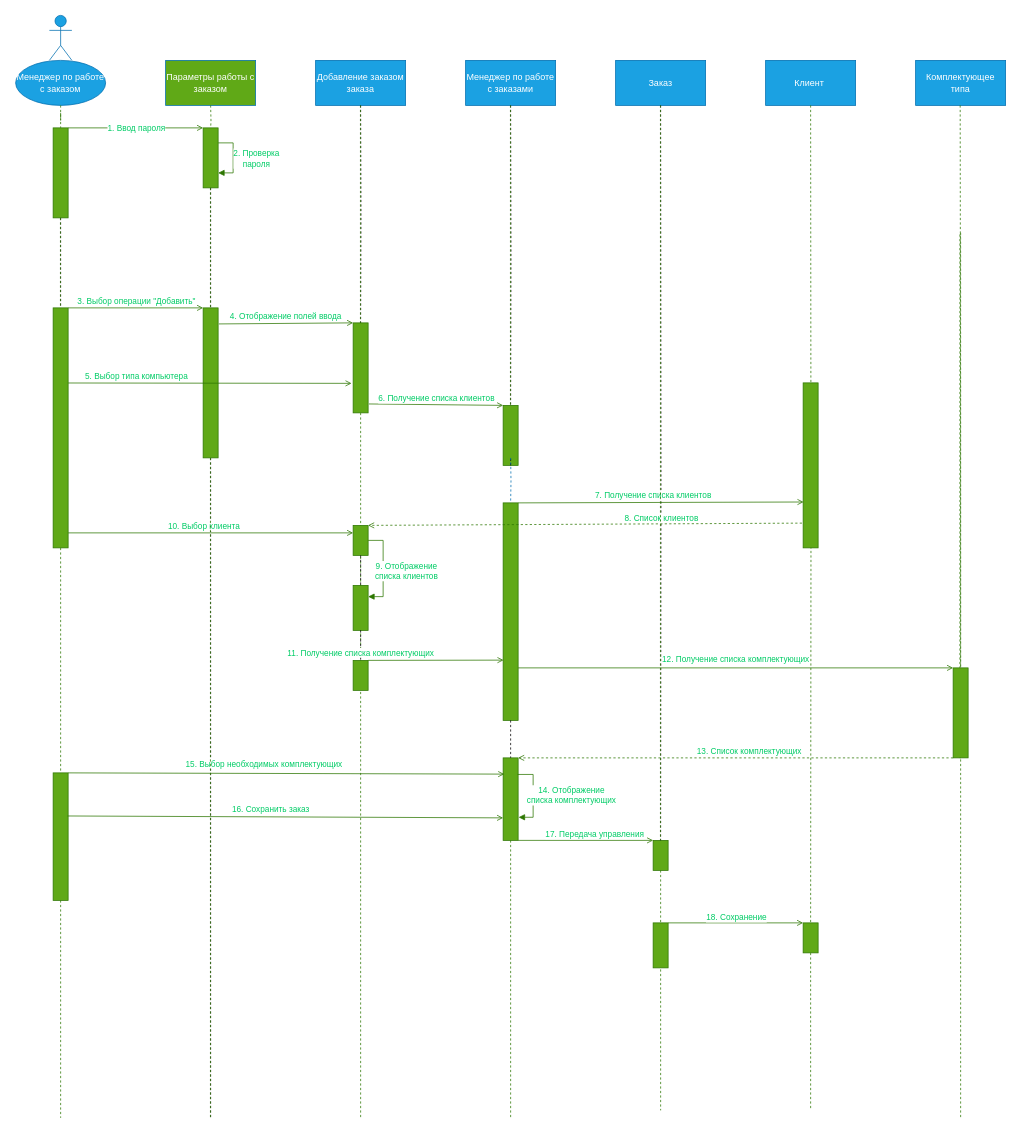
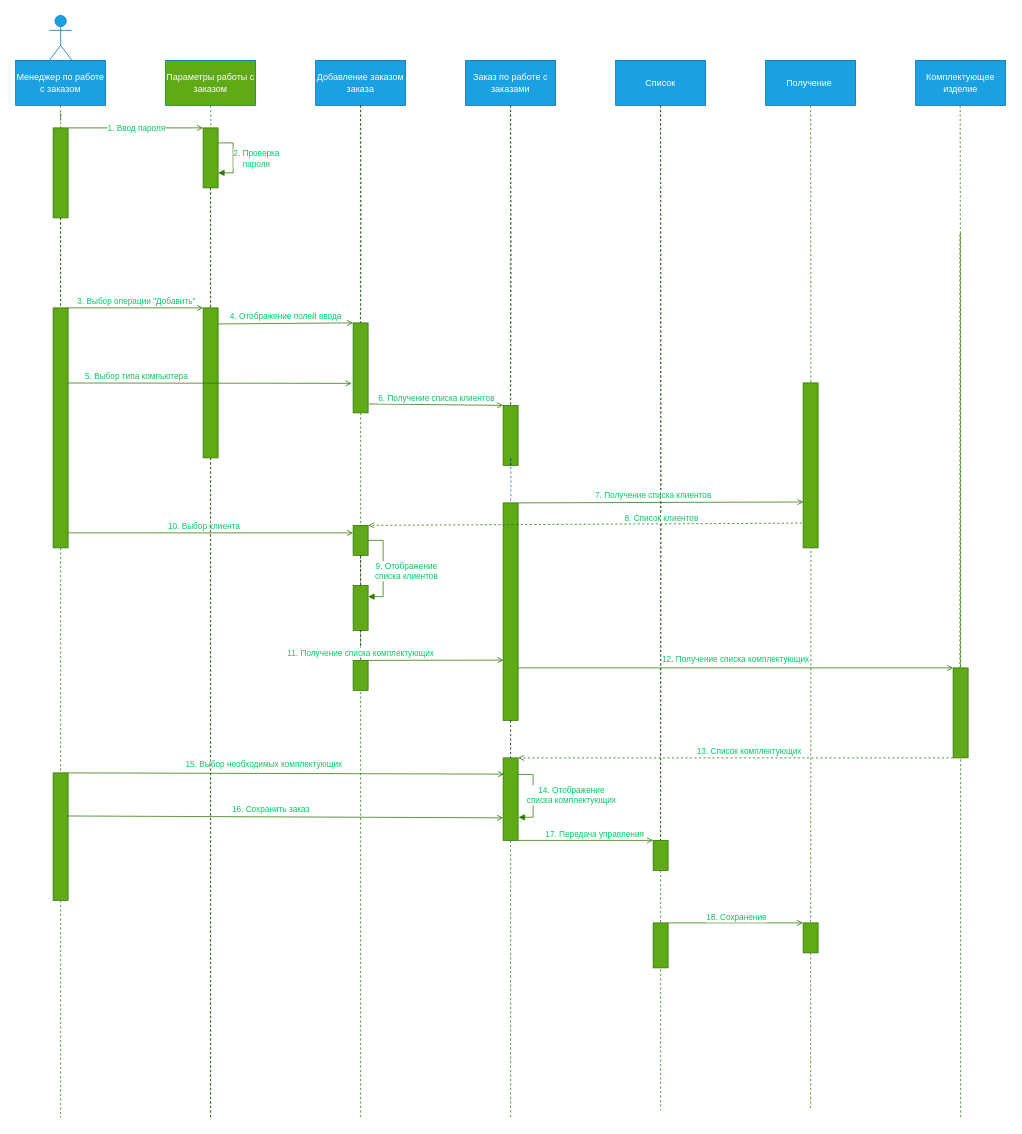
node "Менеджер по работе с заказом": shape ellipse -> rectangle
node "Менеджер по работе с заказами": label "Менеджер по работе с заказами" -> "Заказ по работе с заказами"
node "Заказ": label "Заказ" -> "Список"
node "Клиент": label "Клиент" -> "Получение"
node "Комплектующее типа": label "Комплектующее типа" -> "Комплектующее изделие"
